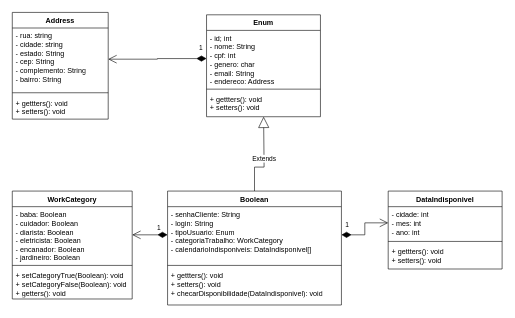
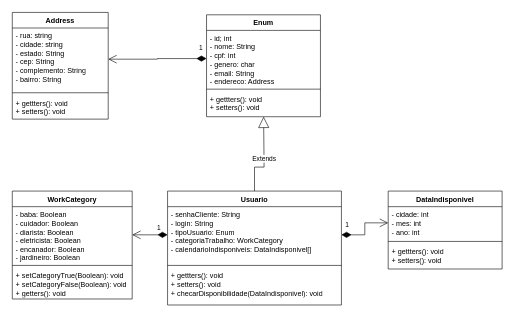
node "Boolean": label "Boolean" -> "Usuario"
